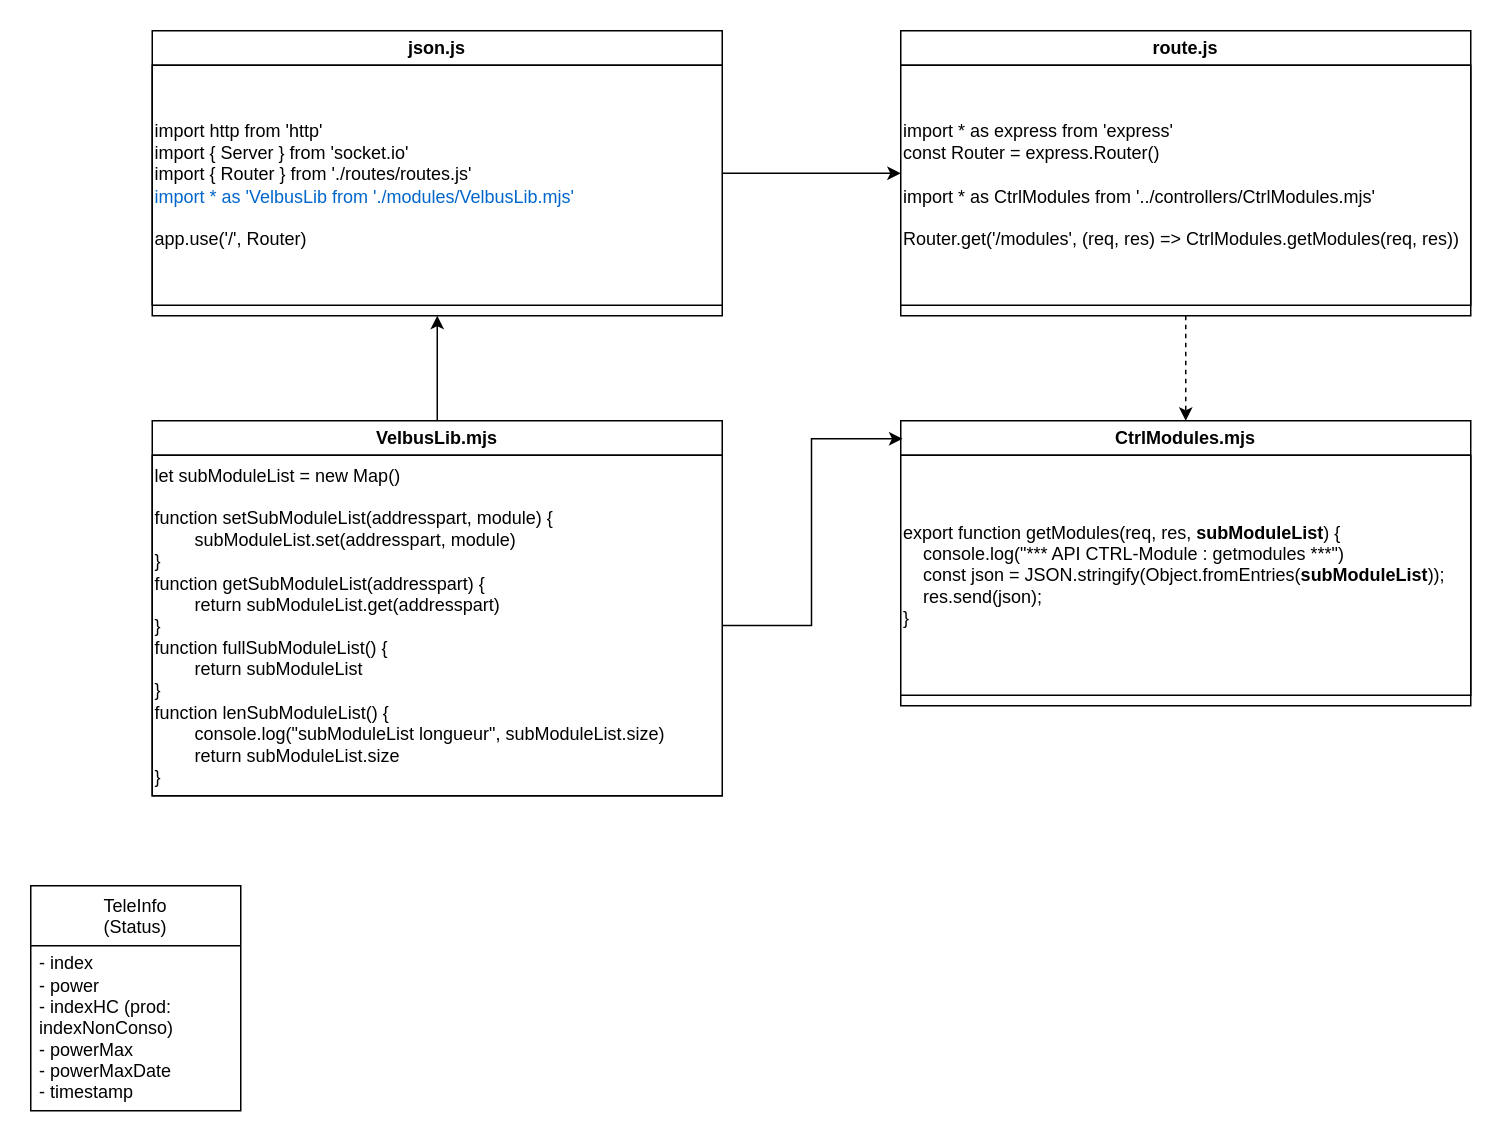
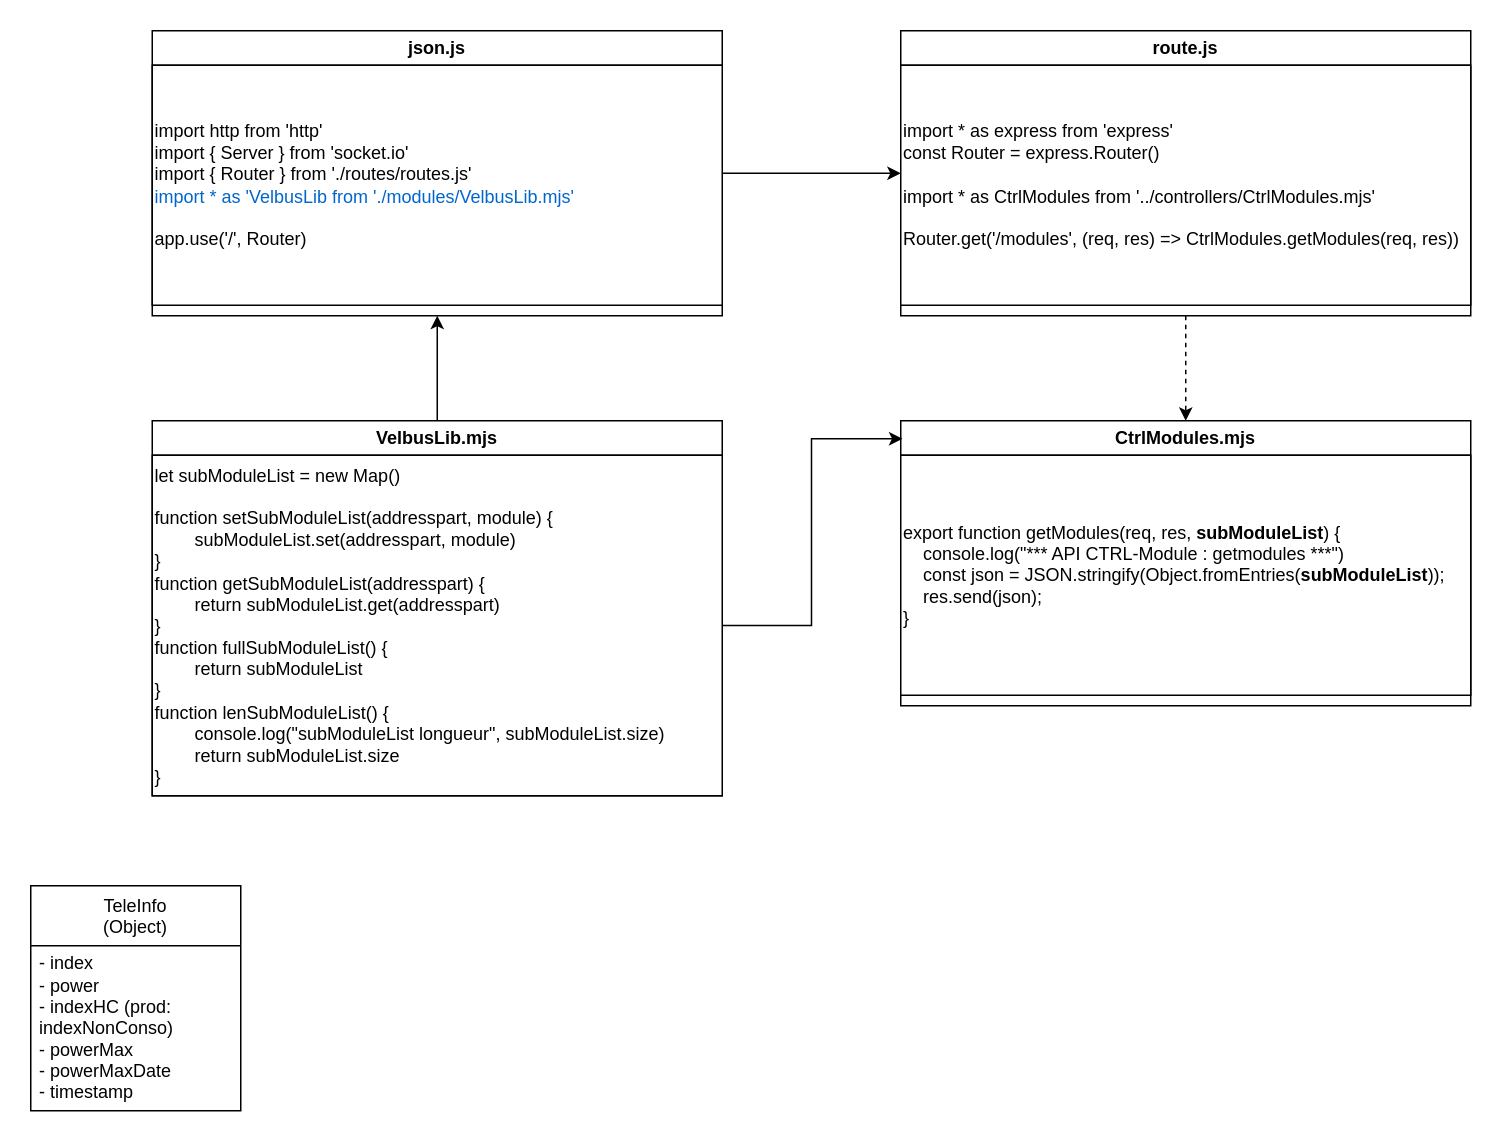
node "TeleInfo (Status)": label "TeleInfo (Status)" -> "TeleInfo (Object)"
